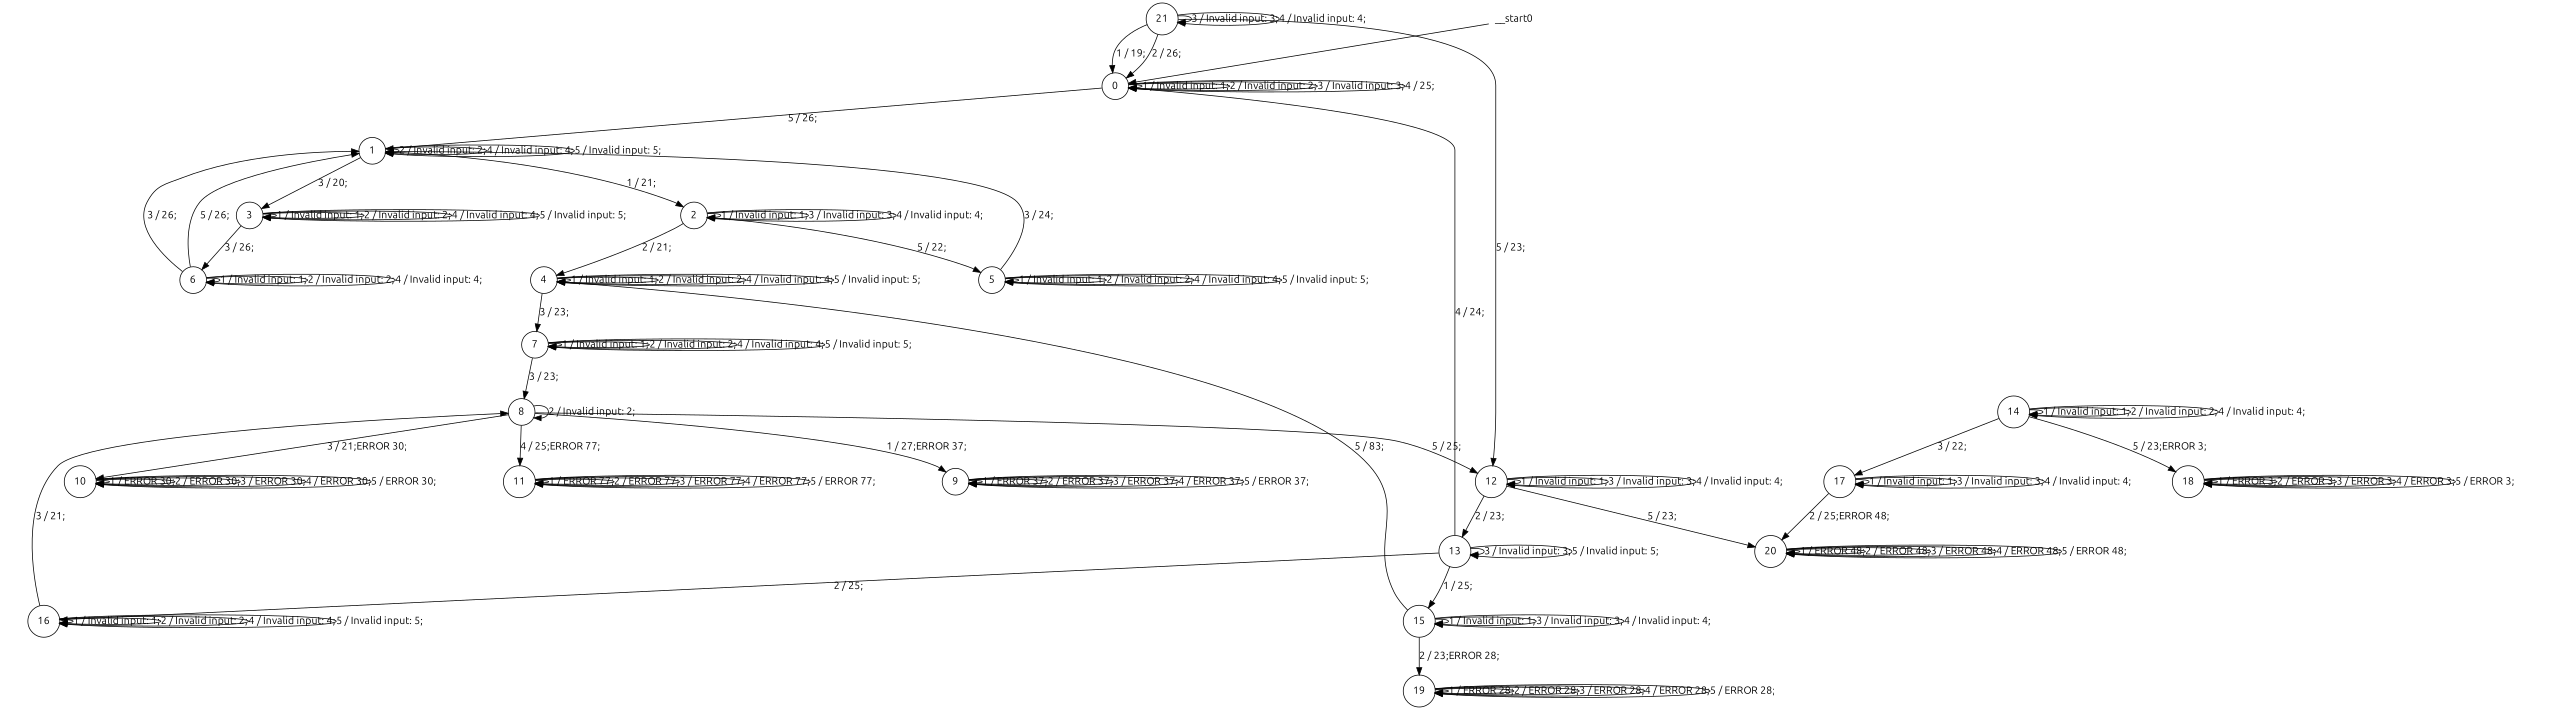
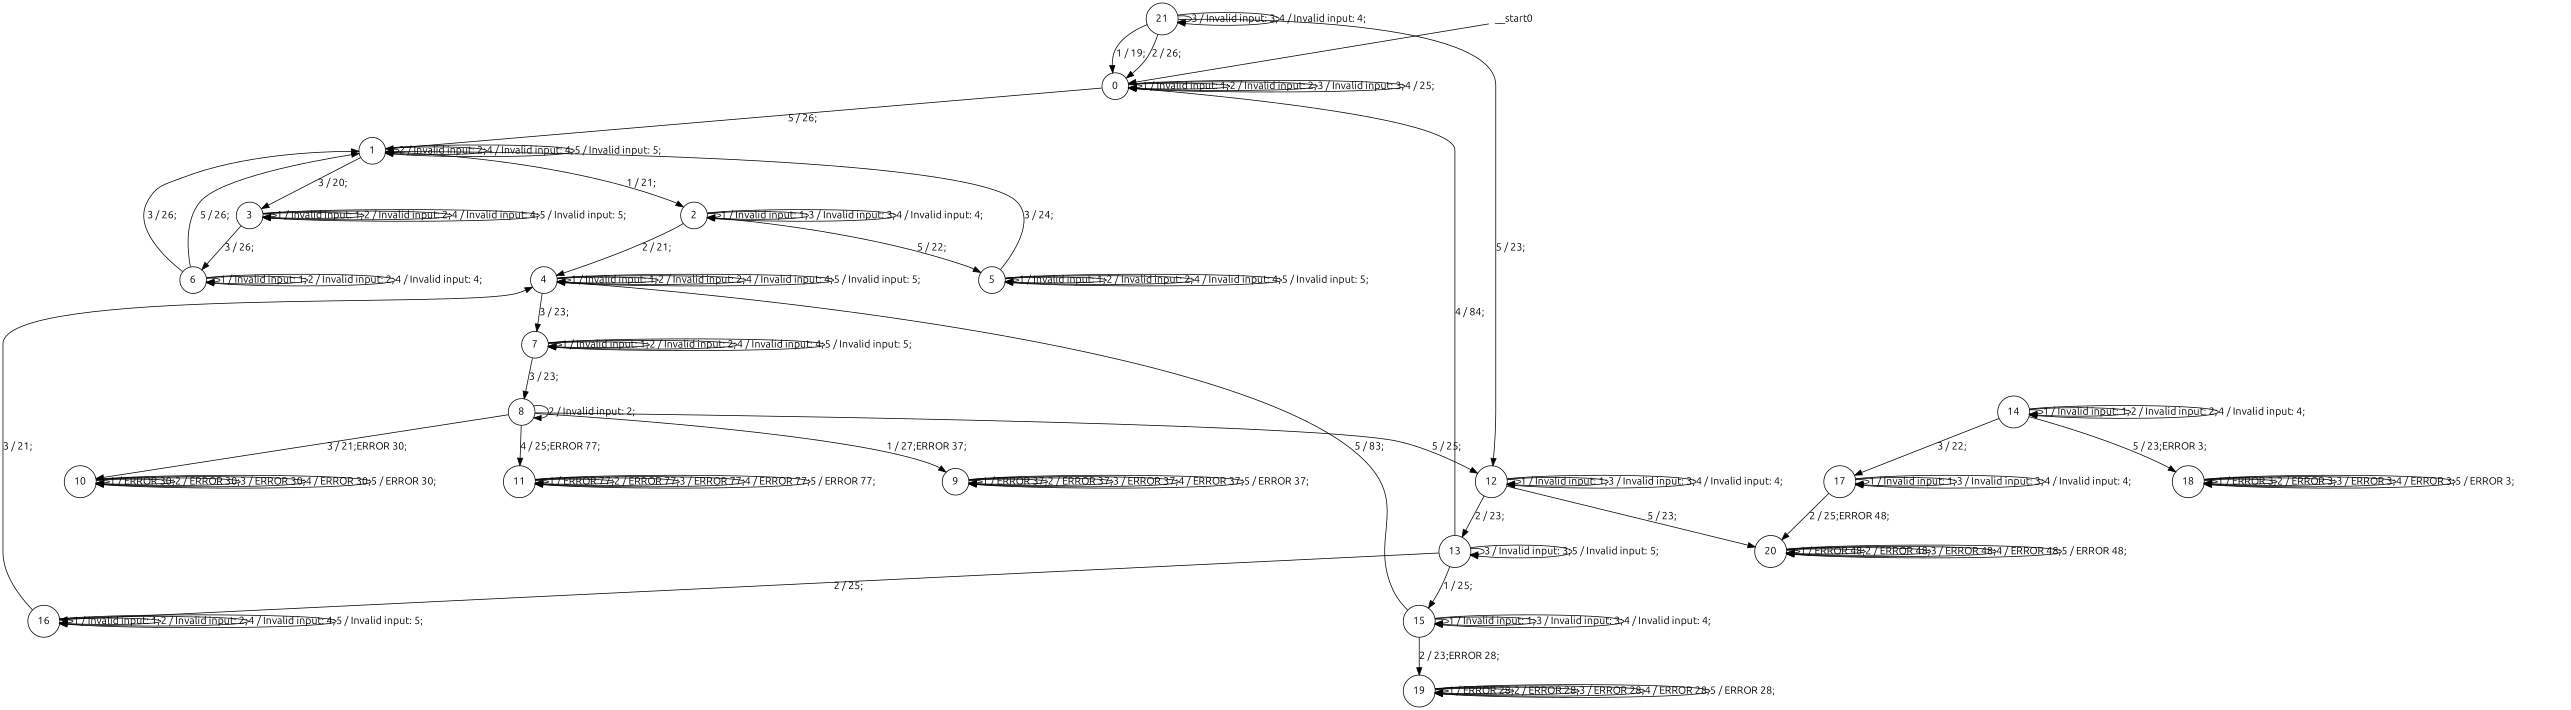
edge "13" -> "0": label "4 / 24;" -> "4 / 84;"
edge "16" -> "8": now "16" -> "4"
